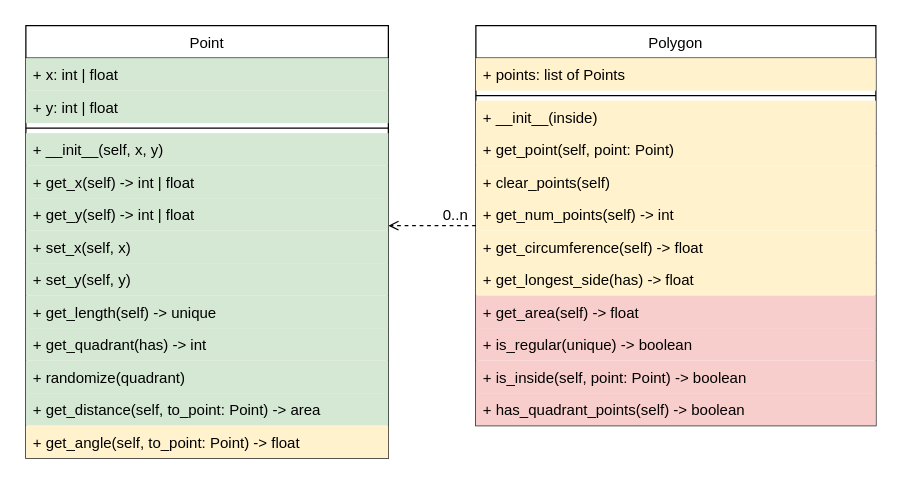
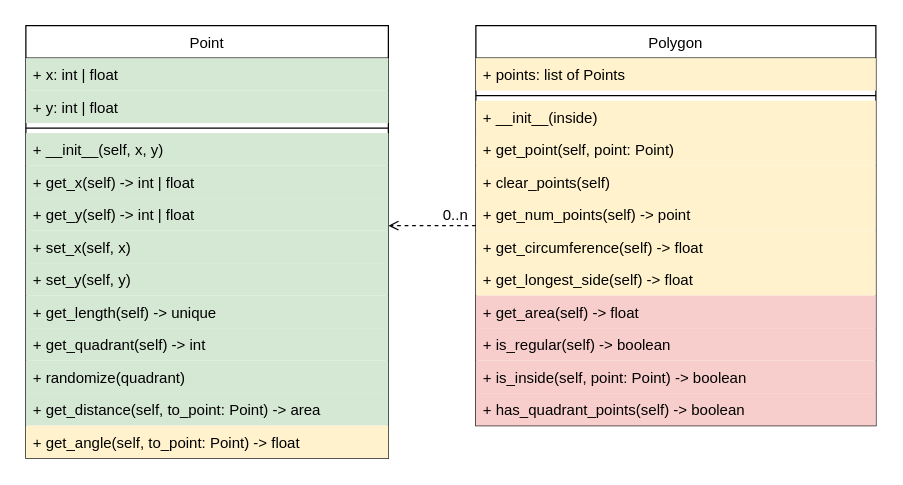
node "+ get_num_points(self) -> int": label "+ get_num_points(self) -> int" -> "+ get_num_points(self) -> point"
node "+ get_longest_side(has) -> float": label "+ get_longest_side(has) -> float" -> "+ get_longest_side(self) -> float"
node "+ get_quadrant(has) -> int": label "+ get_quadrant(has) -> int" -> "+ get_quadrant(self) -> int"
node "+ is_regular(unique) -> boolean": label "+ is_regular(unique) -> boolean" -> "+ is_regular(self) -> boolean"
